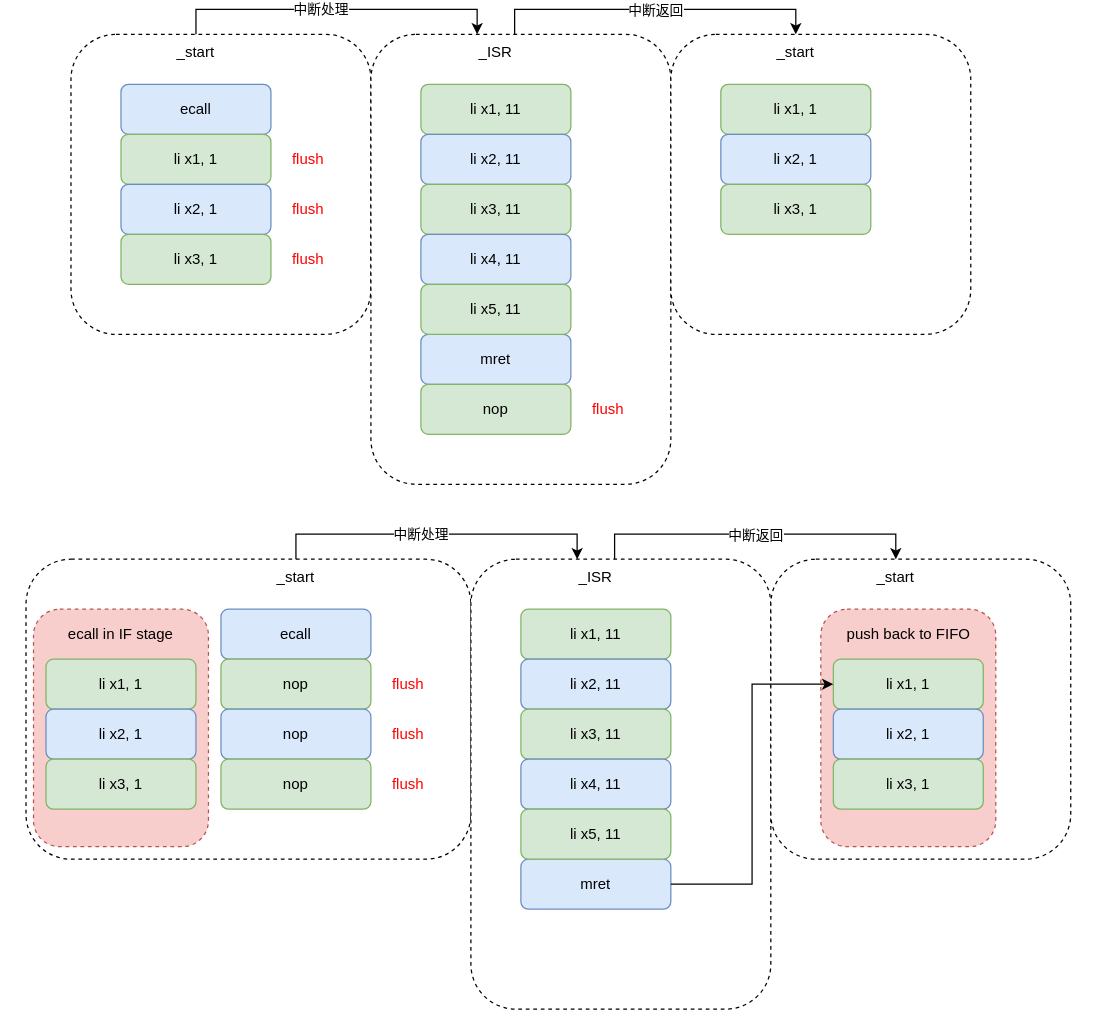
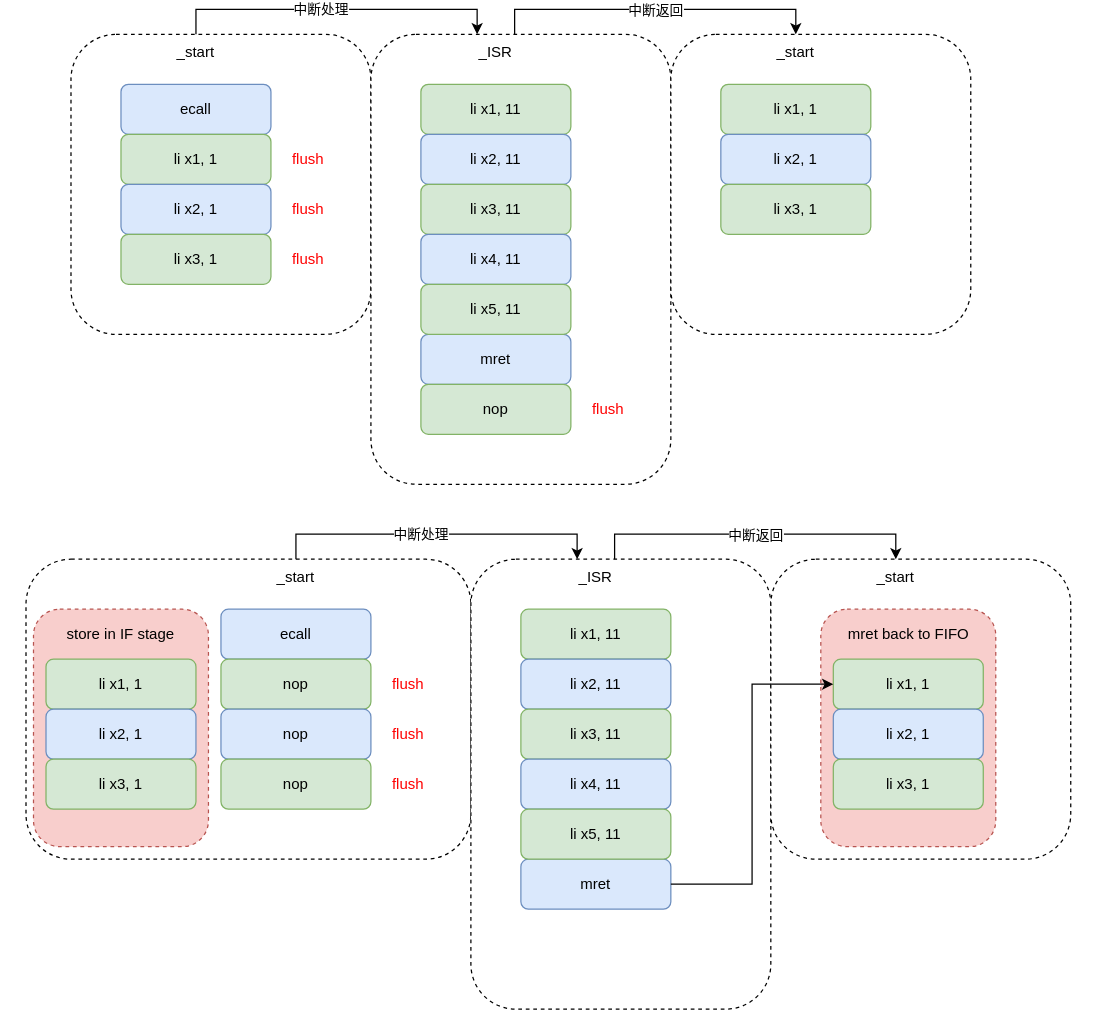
node "ecall in IF stage": label "ecall in IF stage" -> "store in IF stage"
node "push back to FIFO": label "push back to FIFO" -> "mret back to FIFO"
